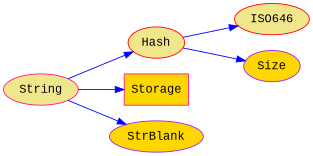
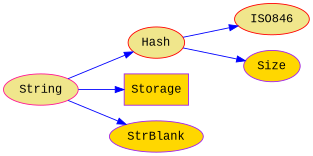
node "ISO646": label "ISO646" -> "ISO846"
node "Storage": color deeppink -> purple
